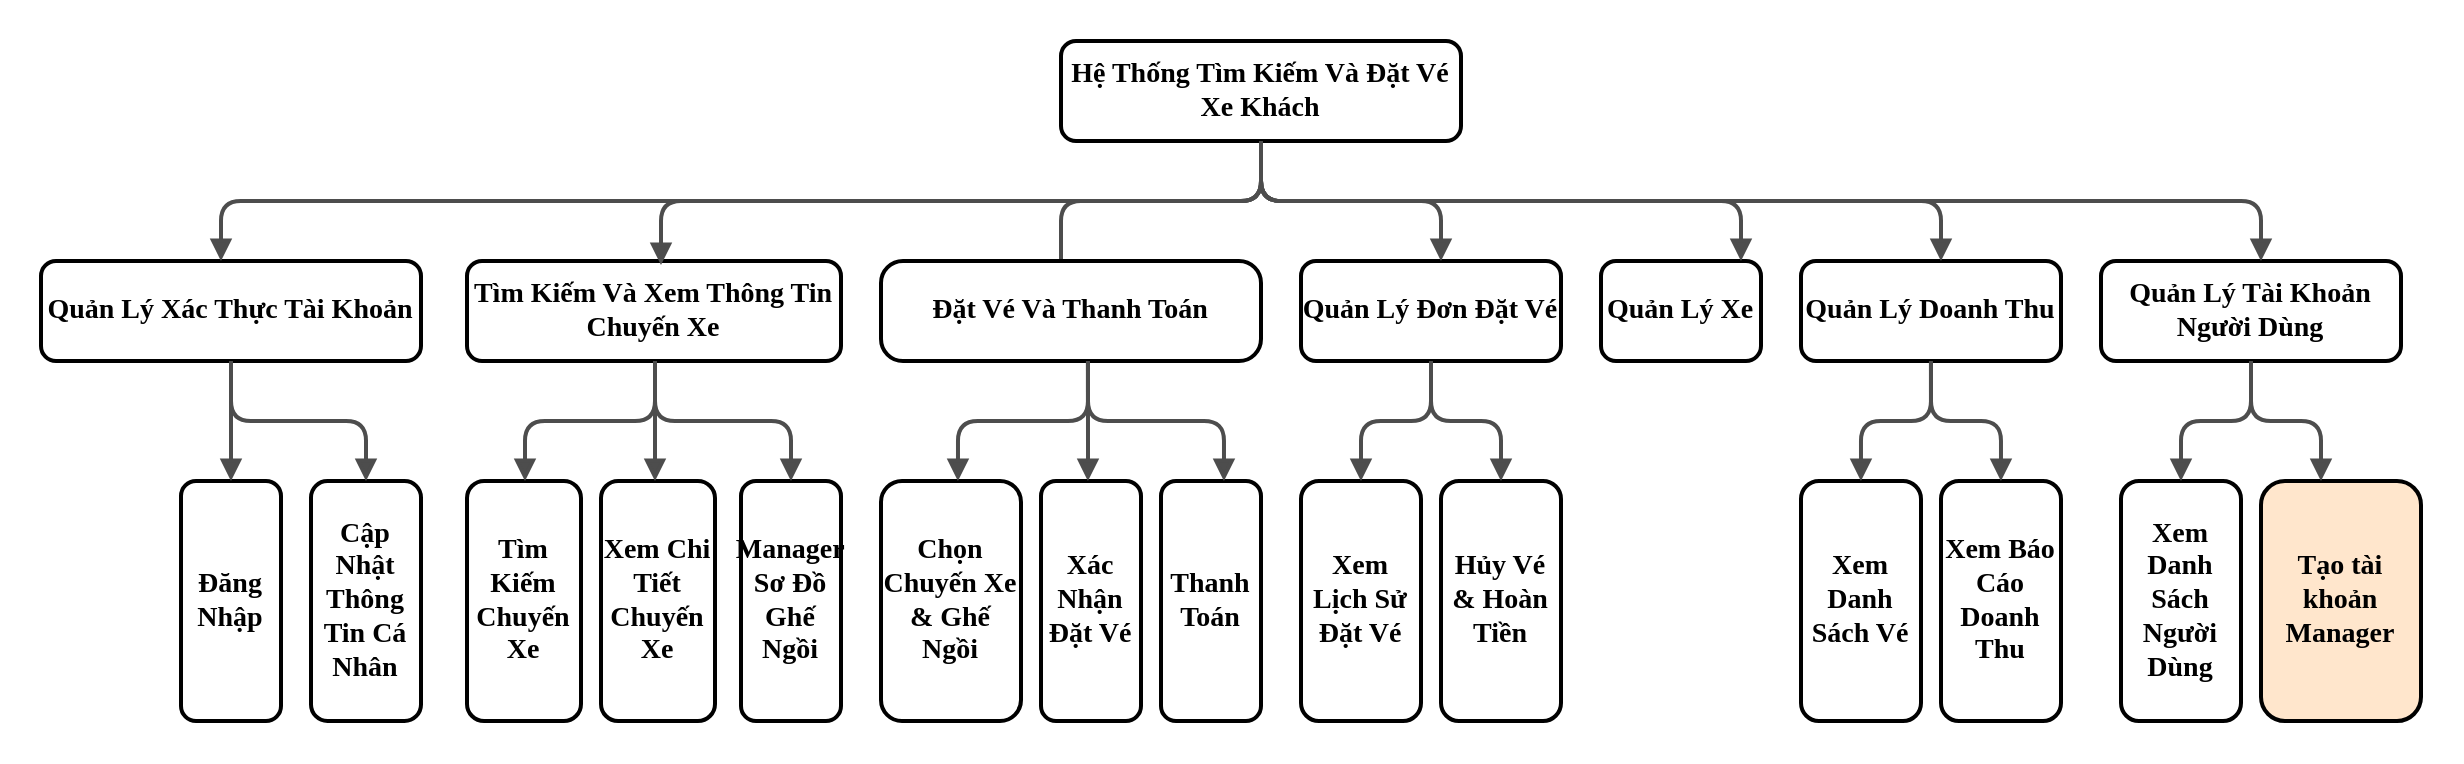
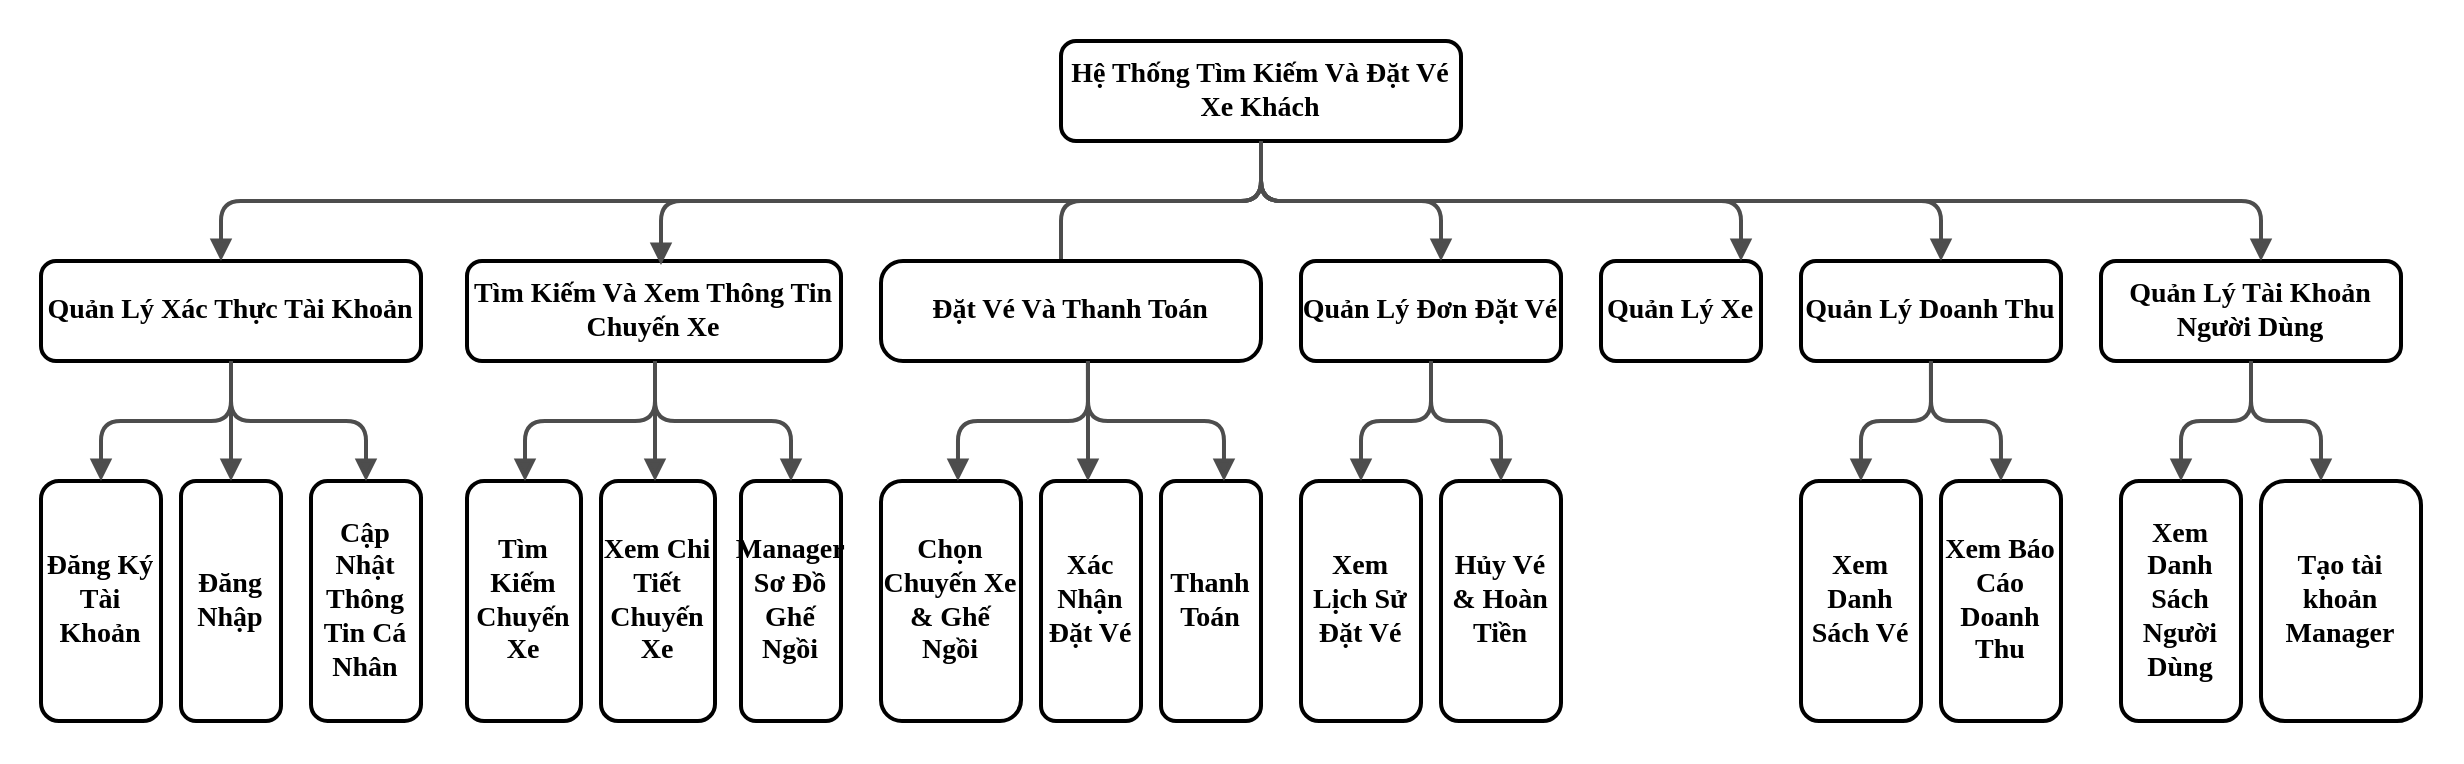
edge "Quản Lý Xác Thực Tài Khoản" -> "Đăng Ký Tài Khoản": added
node "Đăng Ký Tài Khoản": added
node "Tạo tài khoản Manager": fillcolor #ffe6cc -> #ffffff
